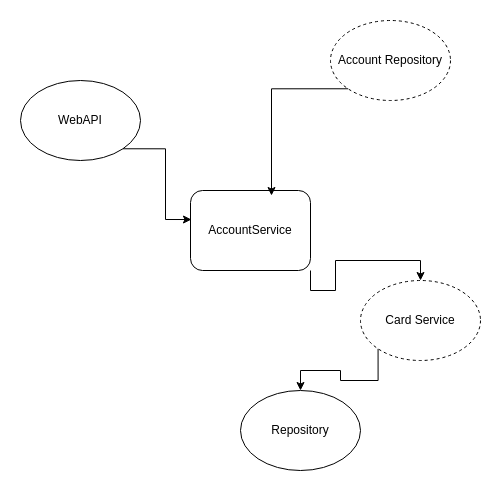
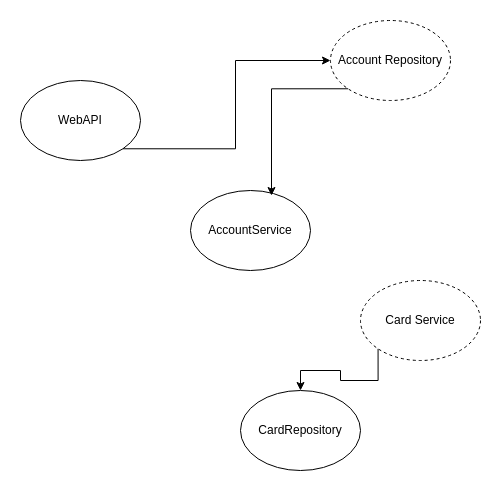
edge "WebAPI" -> "AccountService": now "WebAPI" -> "Account Repository"
node "AccountService": shape rounded rectangle -> ellipse
edge "AccountService" -> "Card Service": removed
node "Repository": label "Repository" -> "CardRepository"
